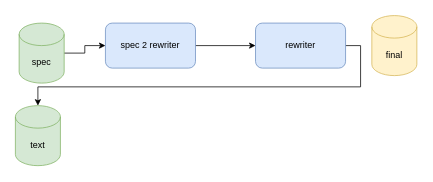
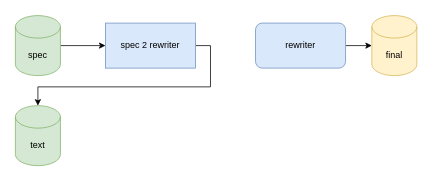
node "spec 2 rewriter": shape rounded rectangle -> rectangle
edge "spec 2 rewriter" -> "rewriter": now "spec 2 rewriter" -> "text"
node "spec": moved (42, 53) -> (38, 45)
edge "rewriter" -> "text": now "rewriter" -> "final"
